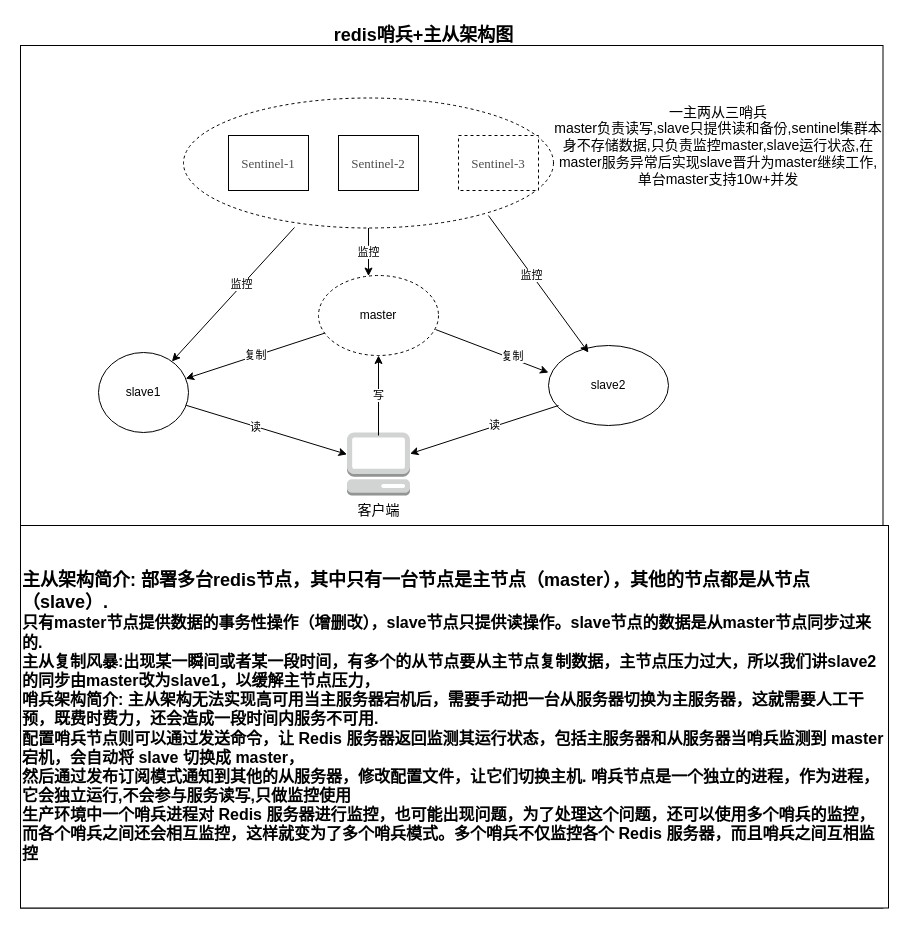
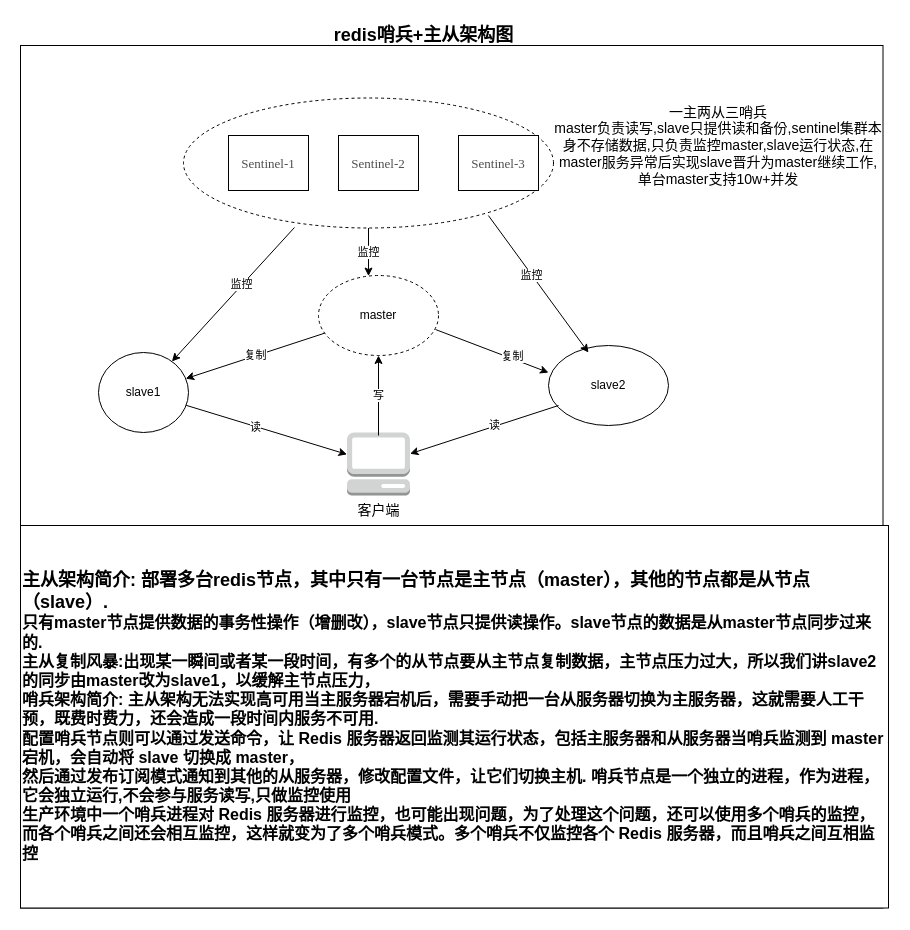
node "Sentinel-3": style dashed -> solid
